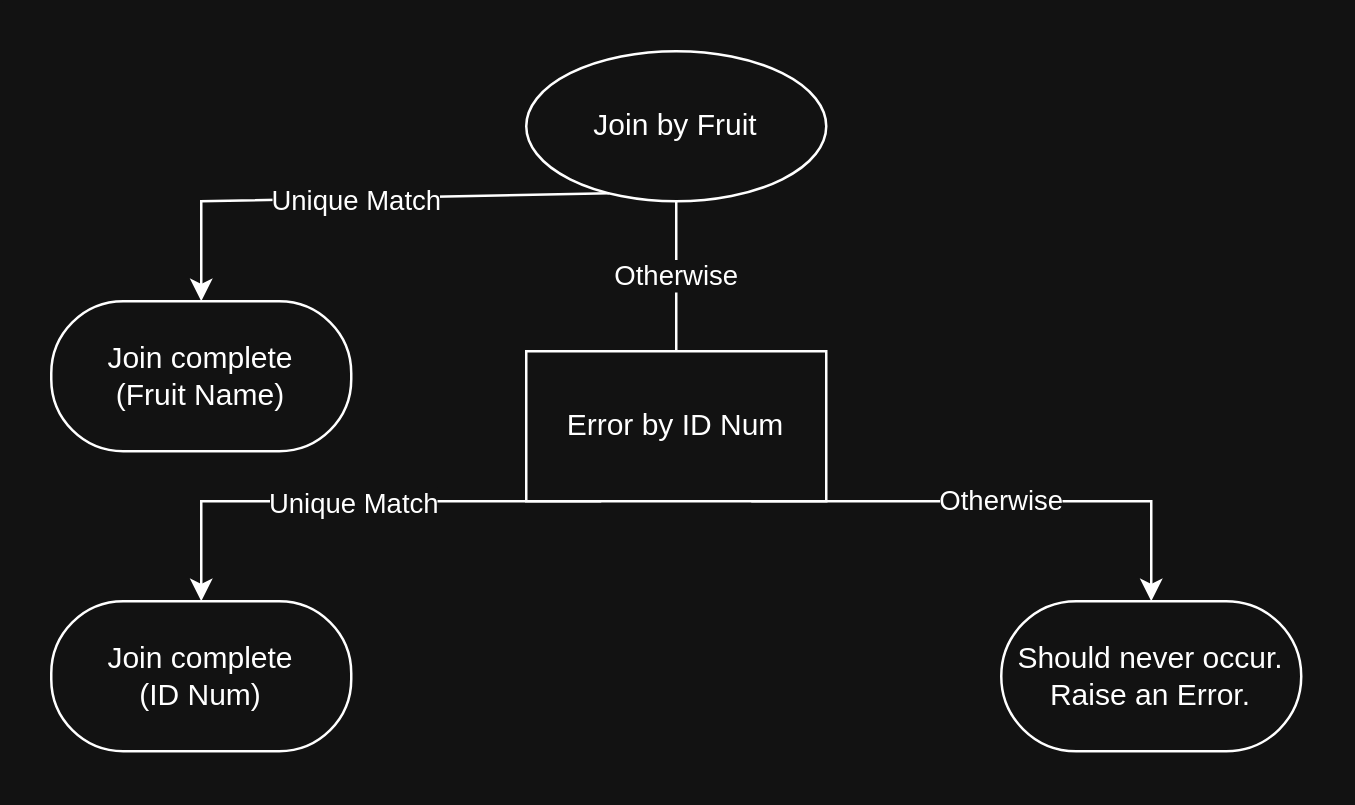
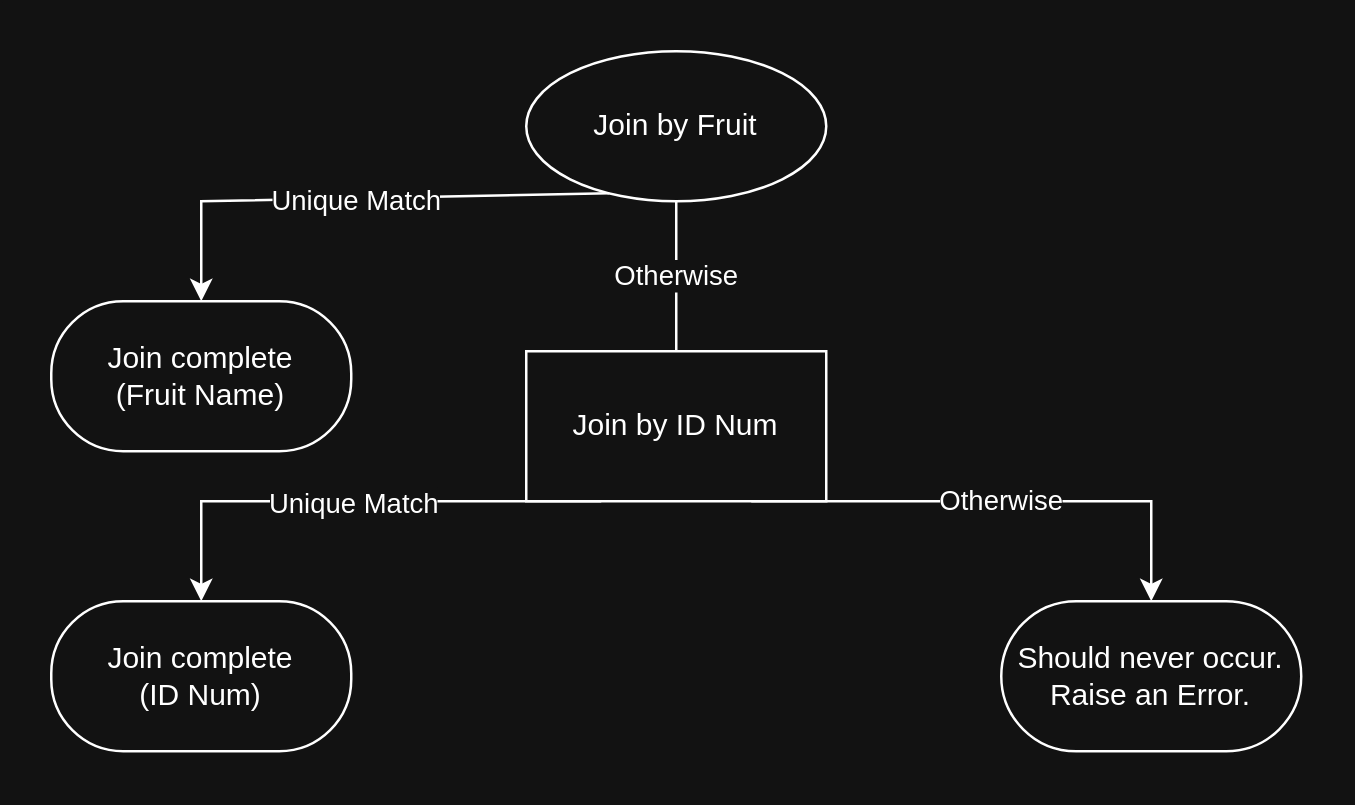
node "Error by ID Num": label "Error by ID Num" -> "Join by ID Num"
